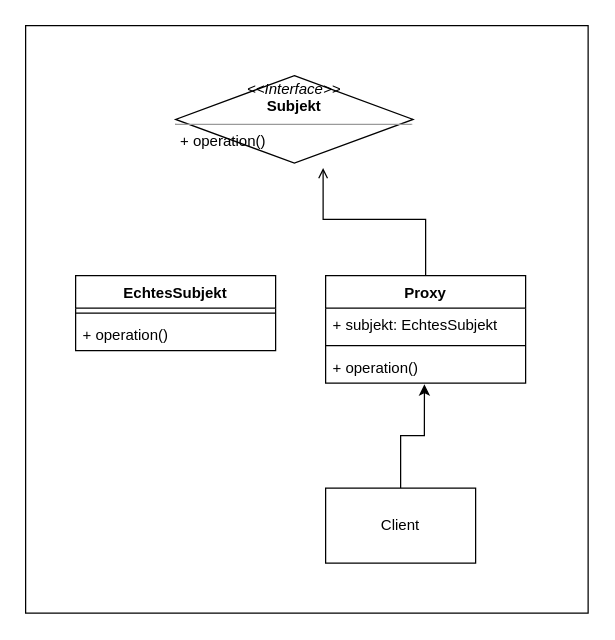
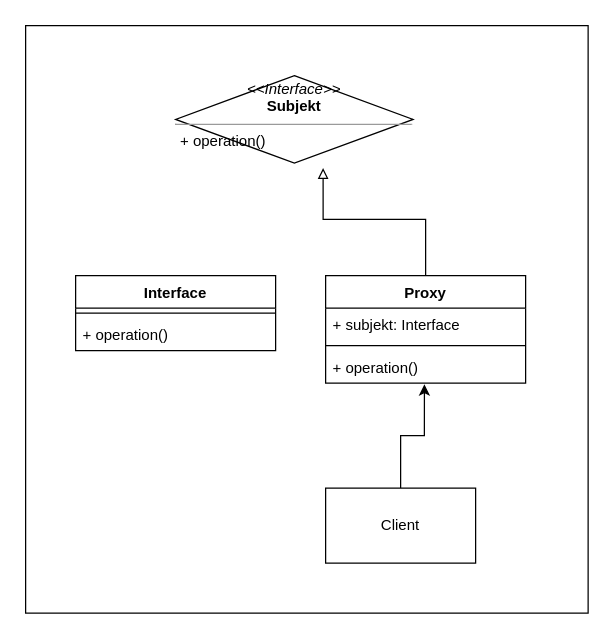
edge "Proxy" -> "<<Interface>> Subjekt + operation()": arrowhead open -> block
node "EchtesSubjekt": label "EchtesSubjekt" -> "Interface"
node "+ subjekt: EchtesSubjekt": label "+ subjekt: EchtesSubjekt" -> "+ subjekt: Interface"
